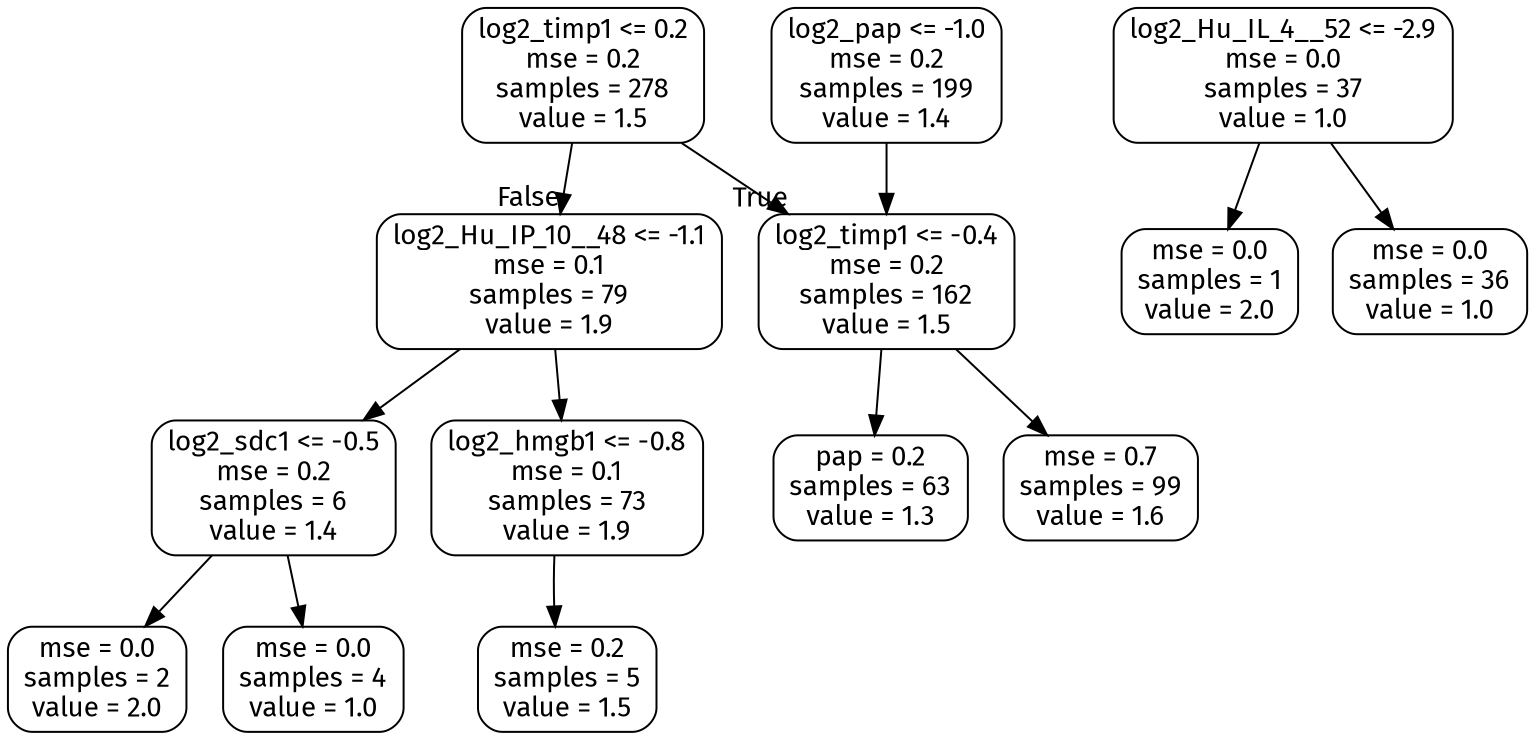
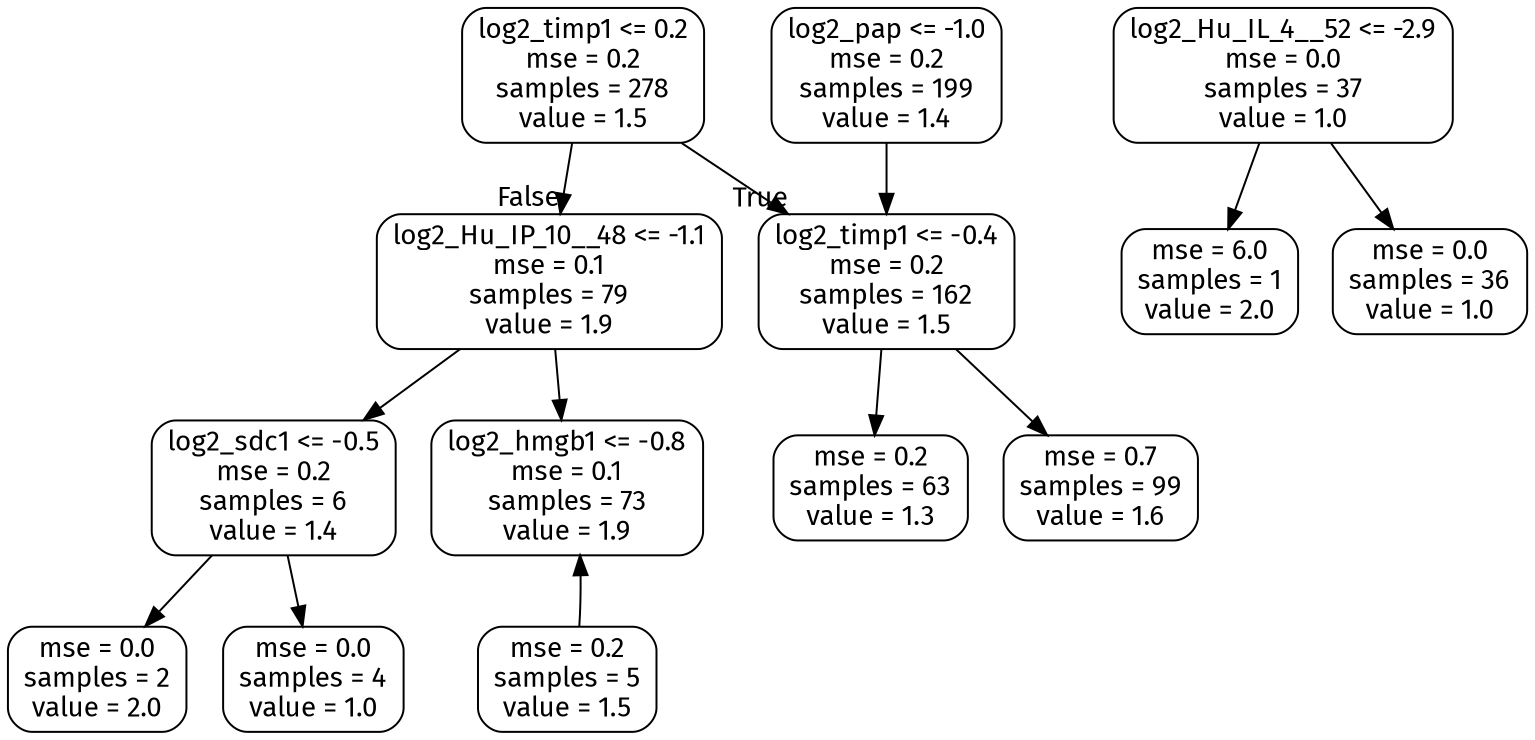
node "mse = 0.0 samples = 1 value = 2.0": label "mse = 0.0 samples = 1 value = 2.0" -> "mse = 6.0 samples = 1 value = 2.0"
node "pap = 0.2 samples = 63 value = 1.3": label "pap = 0.2 samples = 63 value = 1.3" -> "mse = 0.2 samples = 63 value = 1.3"
edge "log2_hmgb1 <= -0.8 mse = 0.1 samples = 73 value = 1.9" -> "mse = 0.2 samples = 5 value = 1.5": reversed
